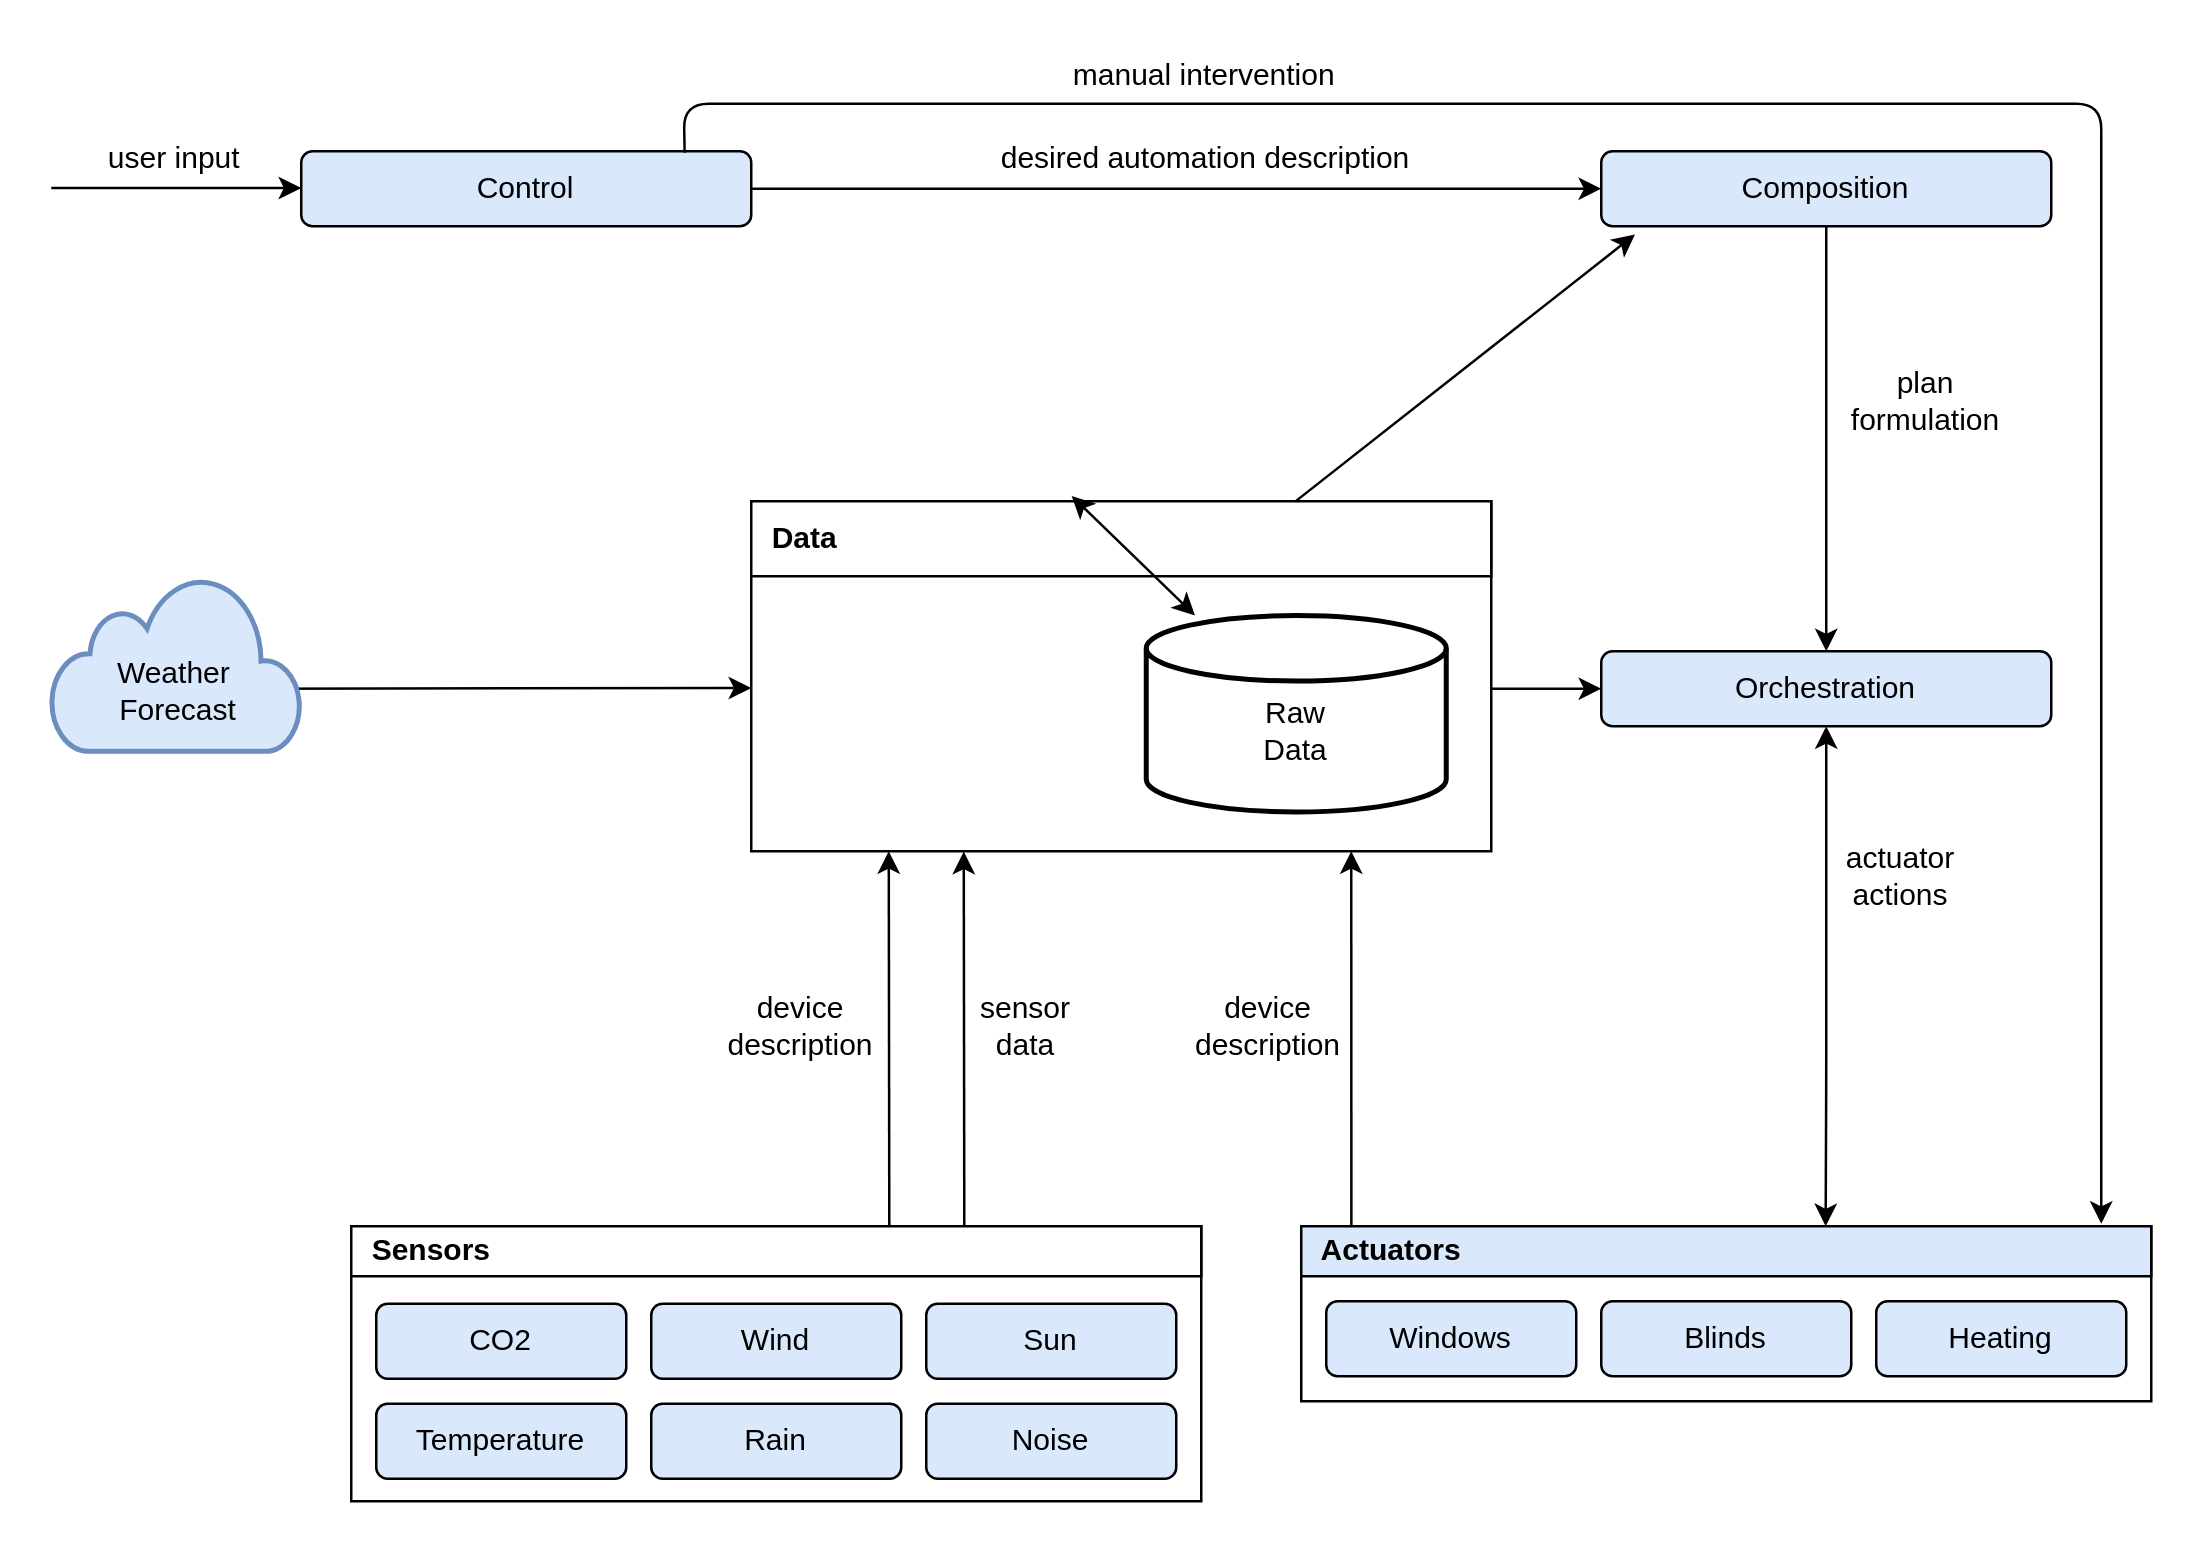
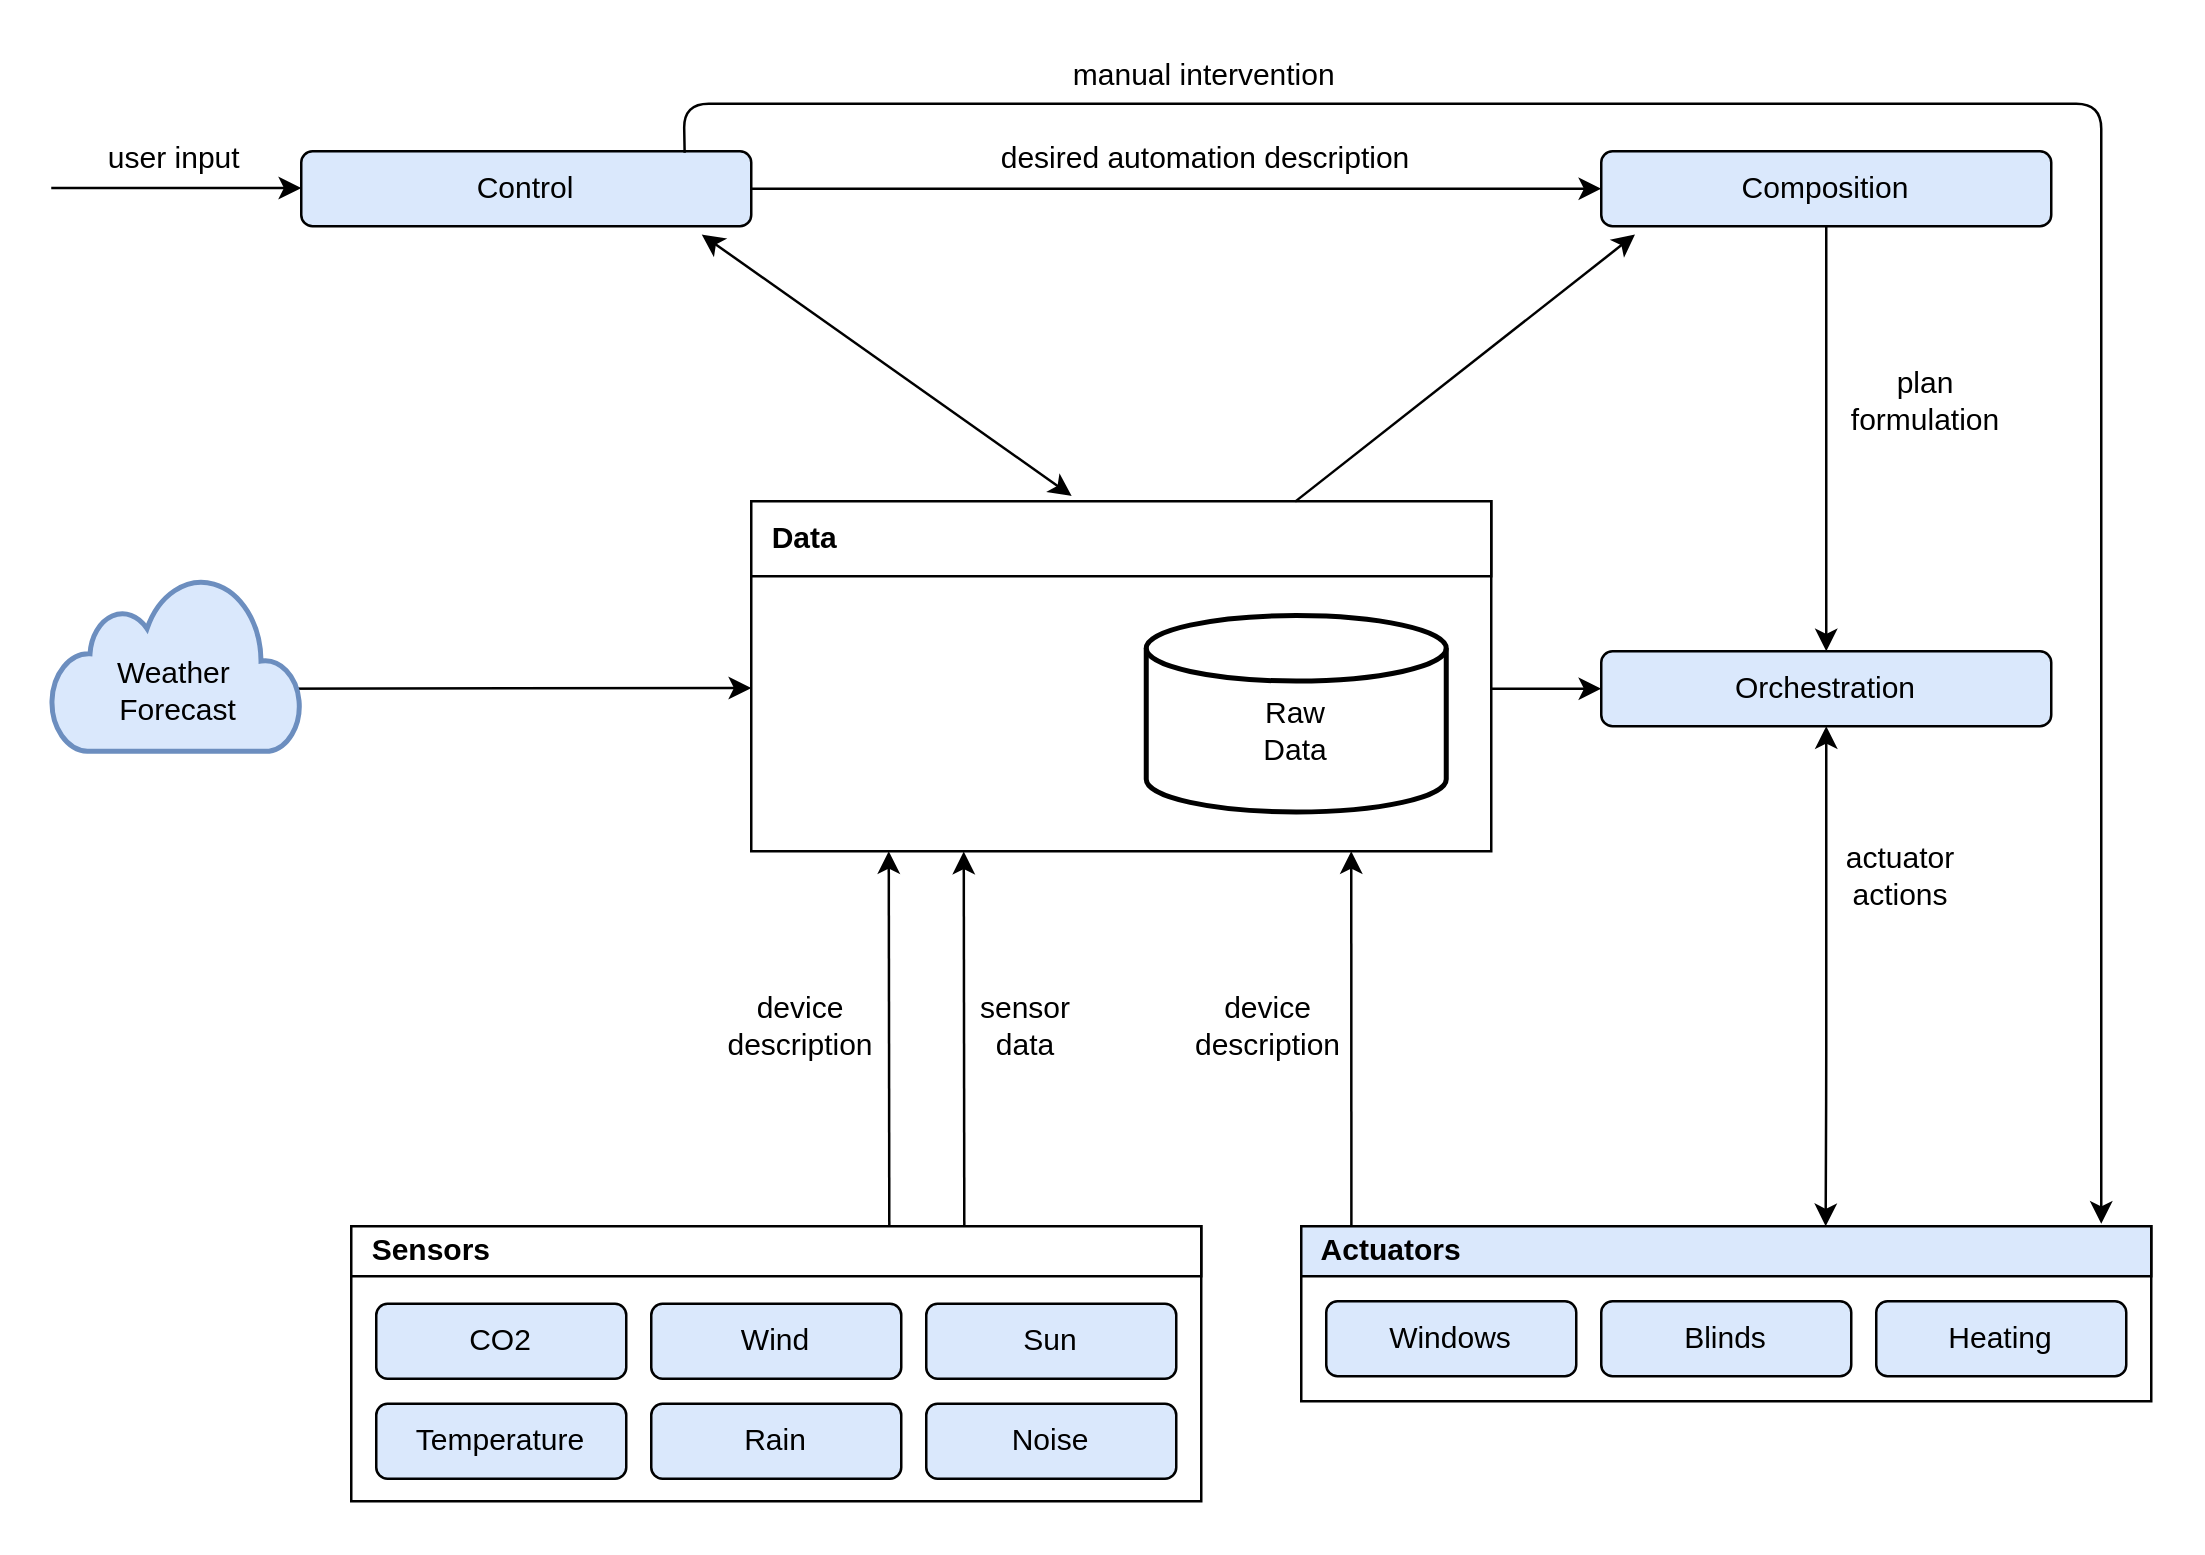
edge "Data" -- "Raw Data": now "Data" -- "Control"
